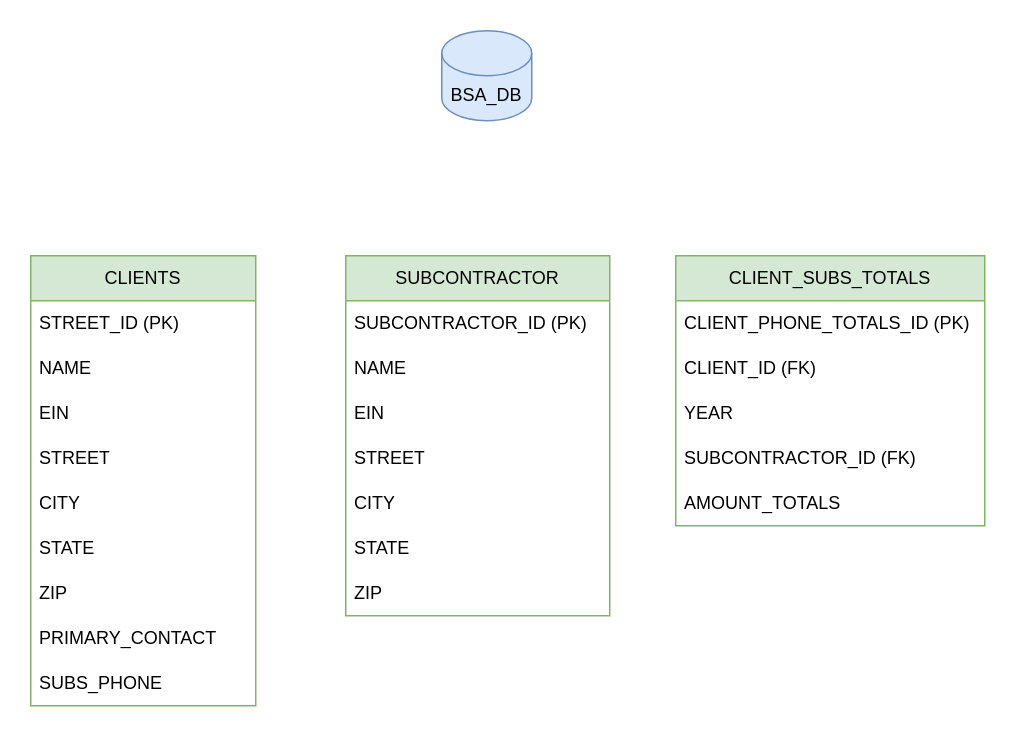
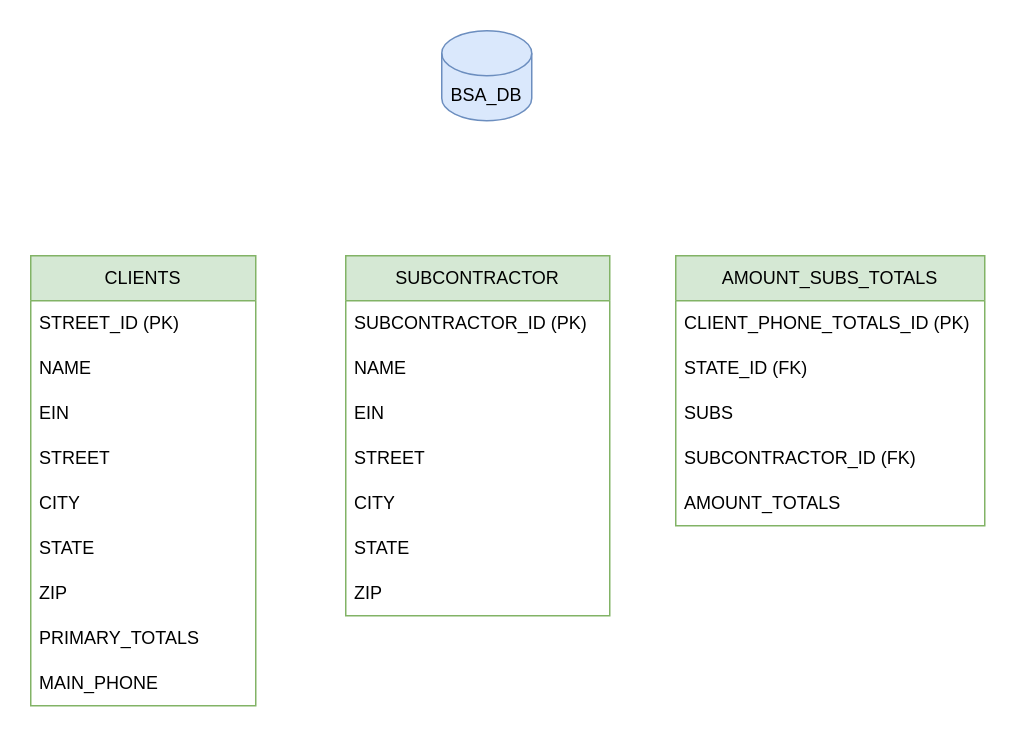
node "CLIENT_SUBS_TOTALS": label "CLIENT_SUBS_TOTALS" -> "AMOUNT_SUBS_TOTALS"
node "CLIENT_ID (FK)": label "CLIENT_ID (FK)" -> "STATE_ID (FK)"
node "YEAR": label "YEAR" -> "SUBS"
node "PRIMARY_CONTACT": label "PRIMARY_CONTACT" -> "PRIMARY_TOTALS"
node "SUBS_PHONE": label "SUBS_PHONE" -> "MAIN_PHONE"
